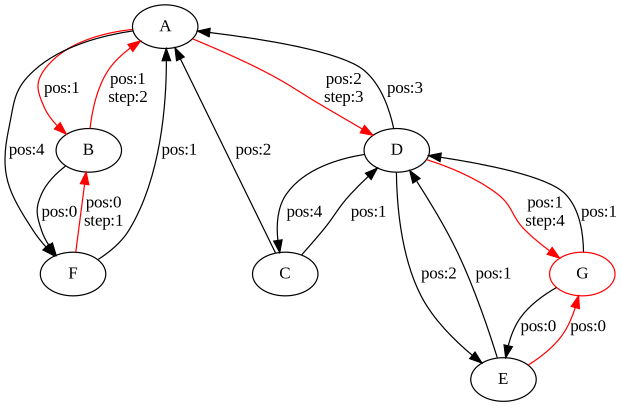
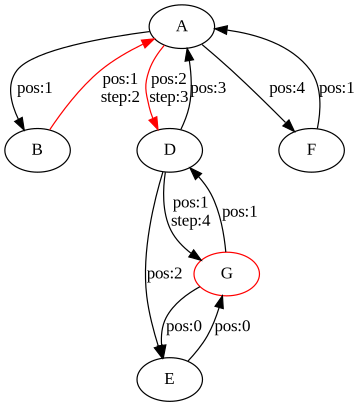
edge "A" -> "B": color red -> black
edge "D" -> "G": color red -> black
edge "B" -> "F": removed, label "pos:0"
edge "F" -> "B": removed, label "pos:0 step:1"
edge "E" -> "D": removed, label "pos:1"
node "C": removed
edge "E" -> "G": color red -> black
